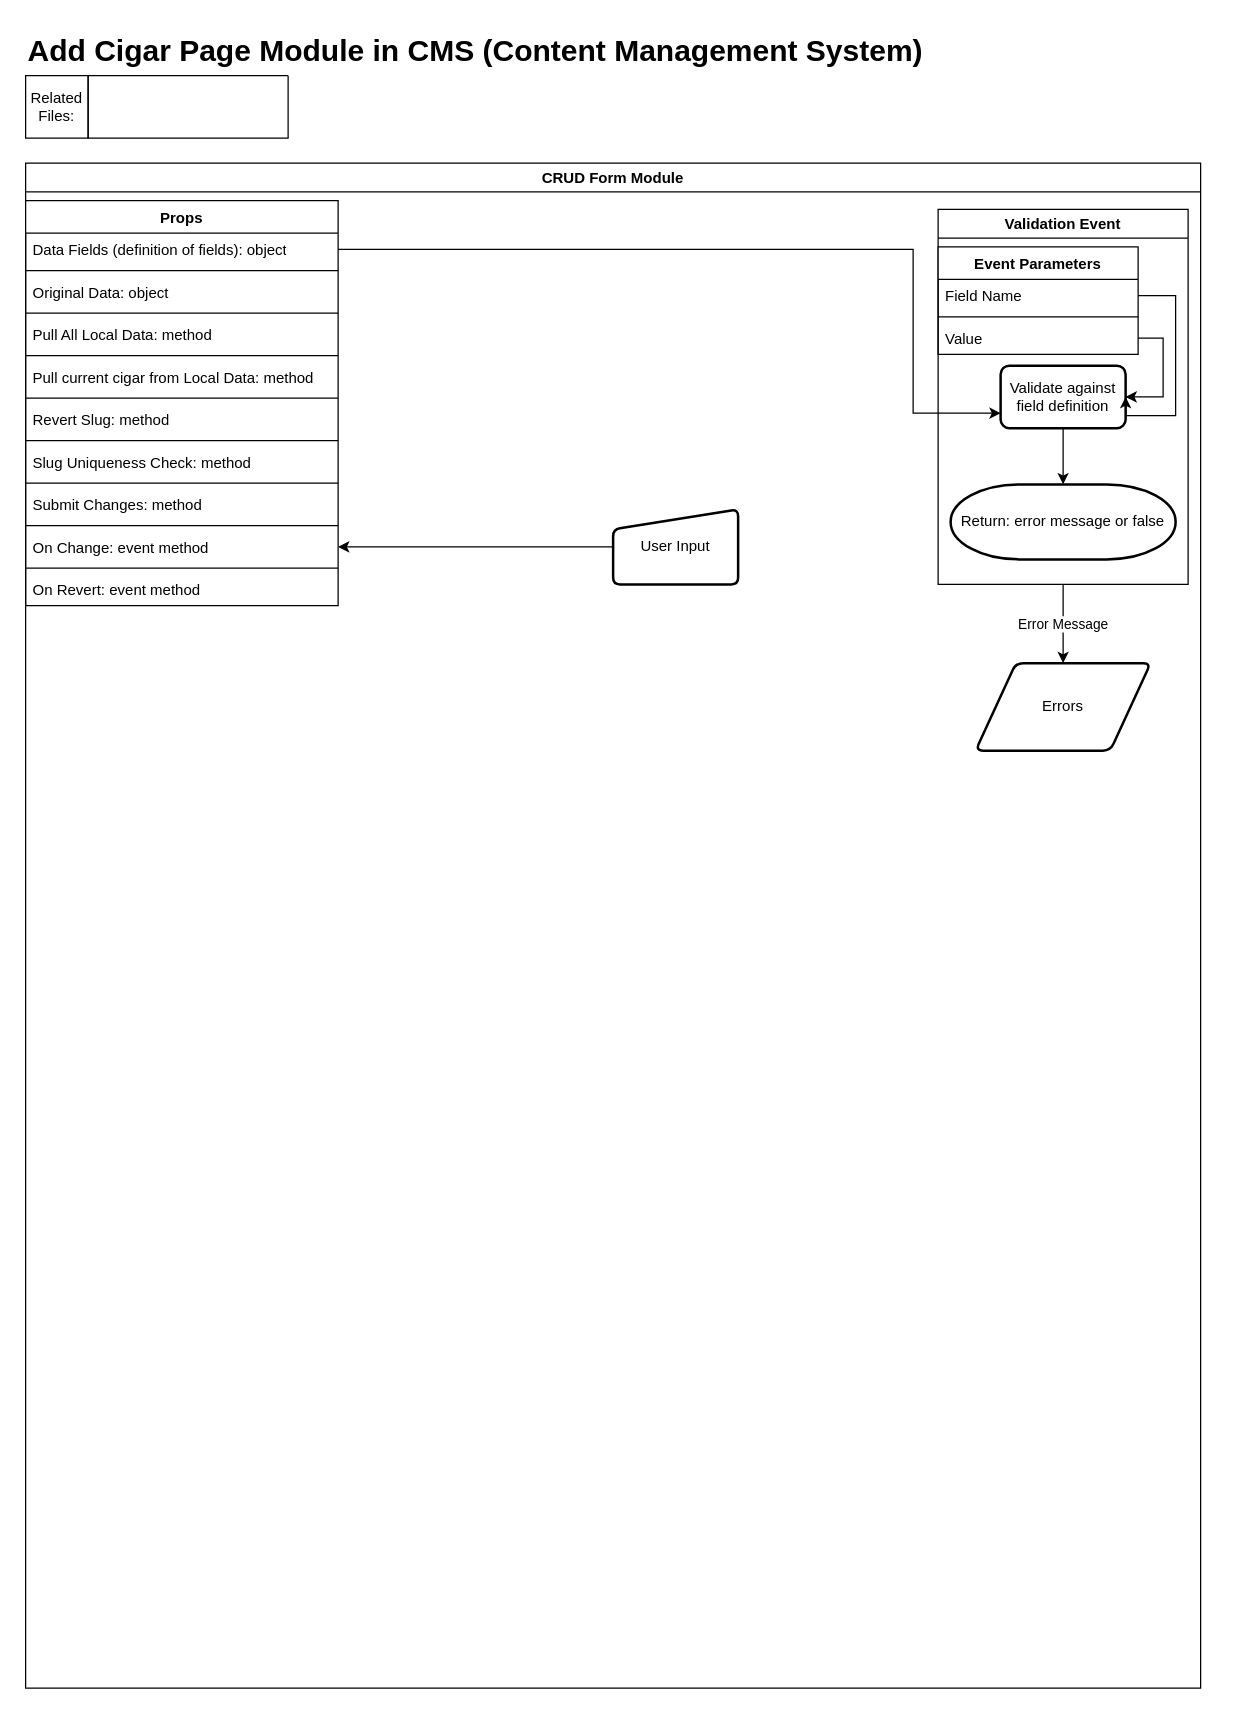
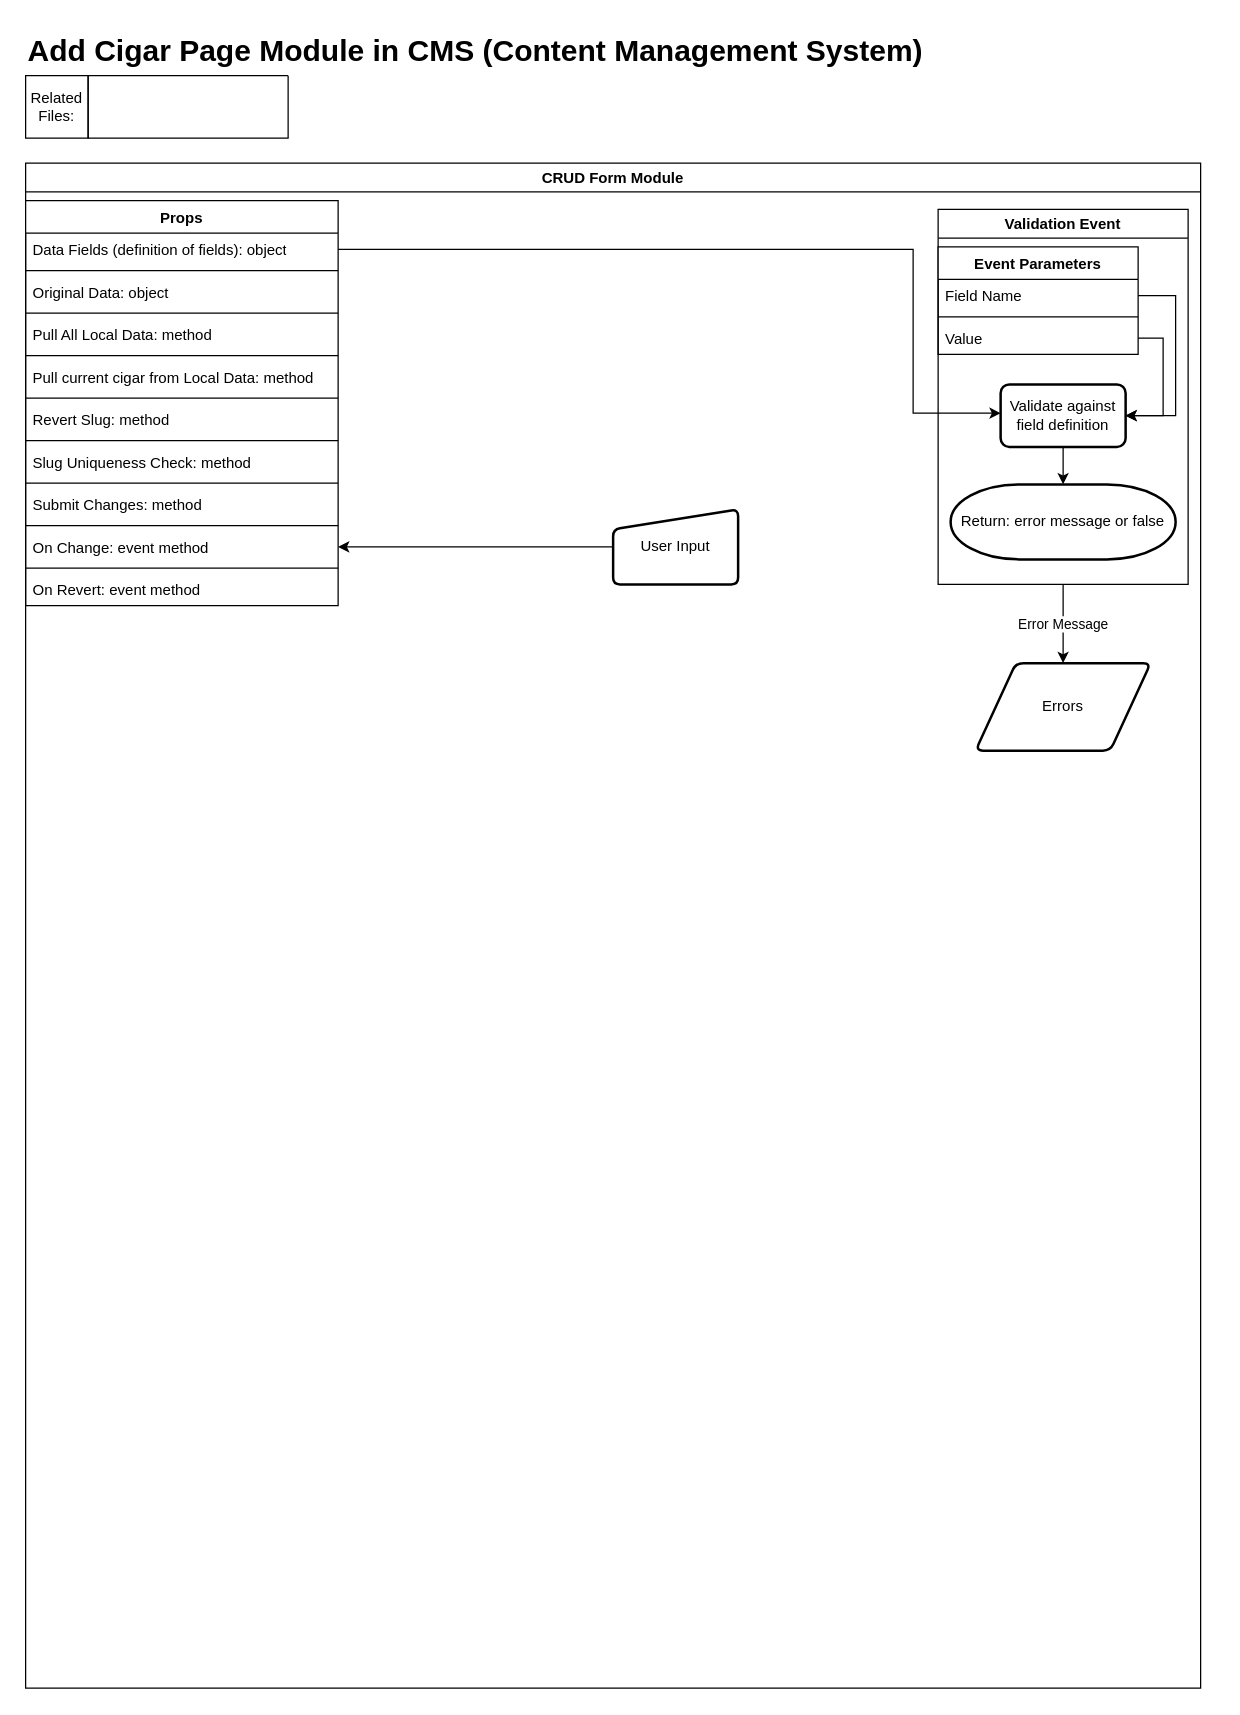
node "Validate against field definition": moved (1063, 397) -> (1063, 416)
